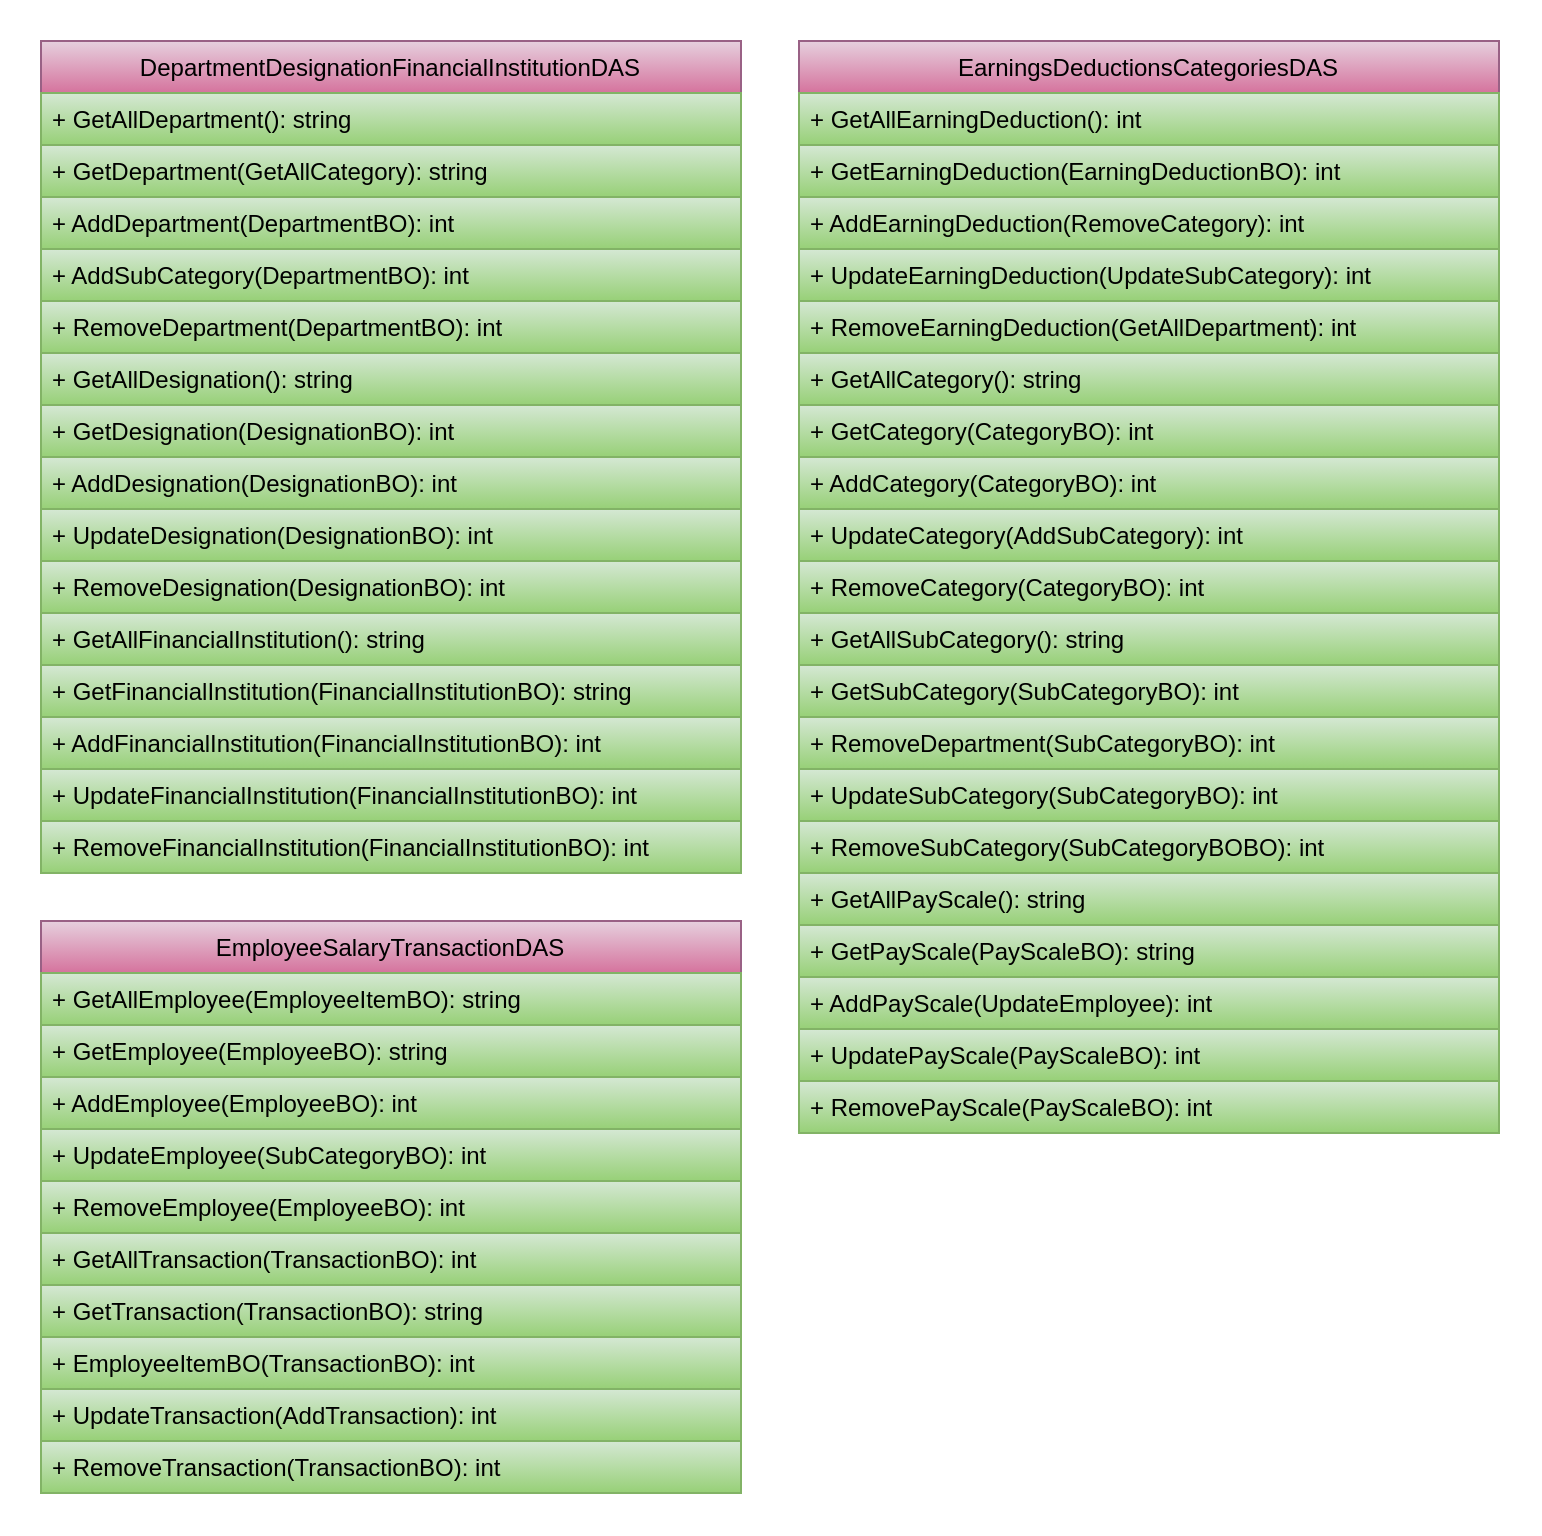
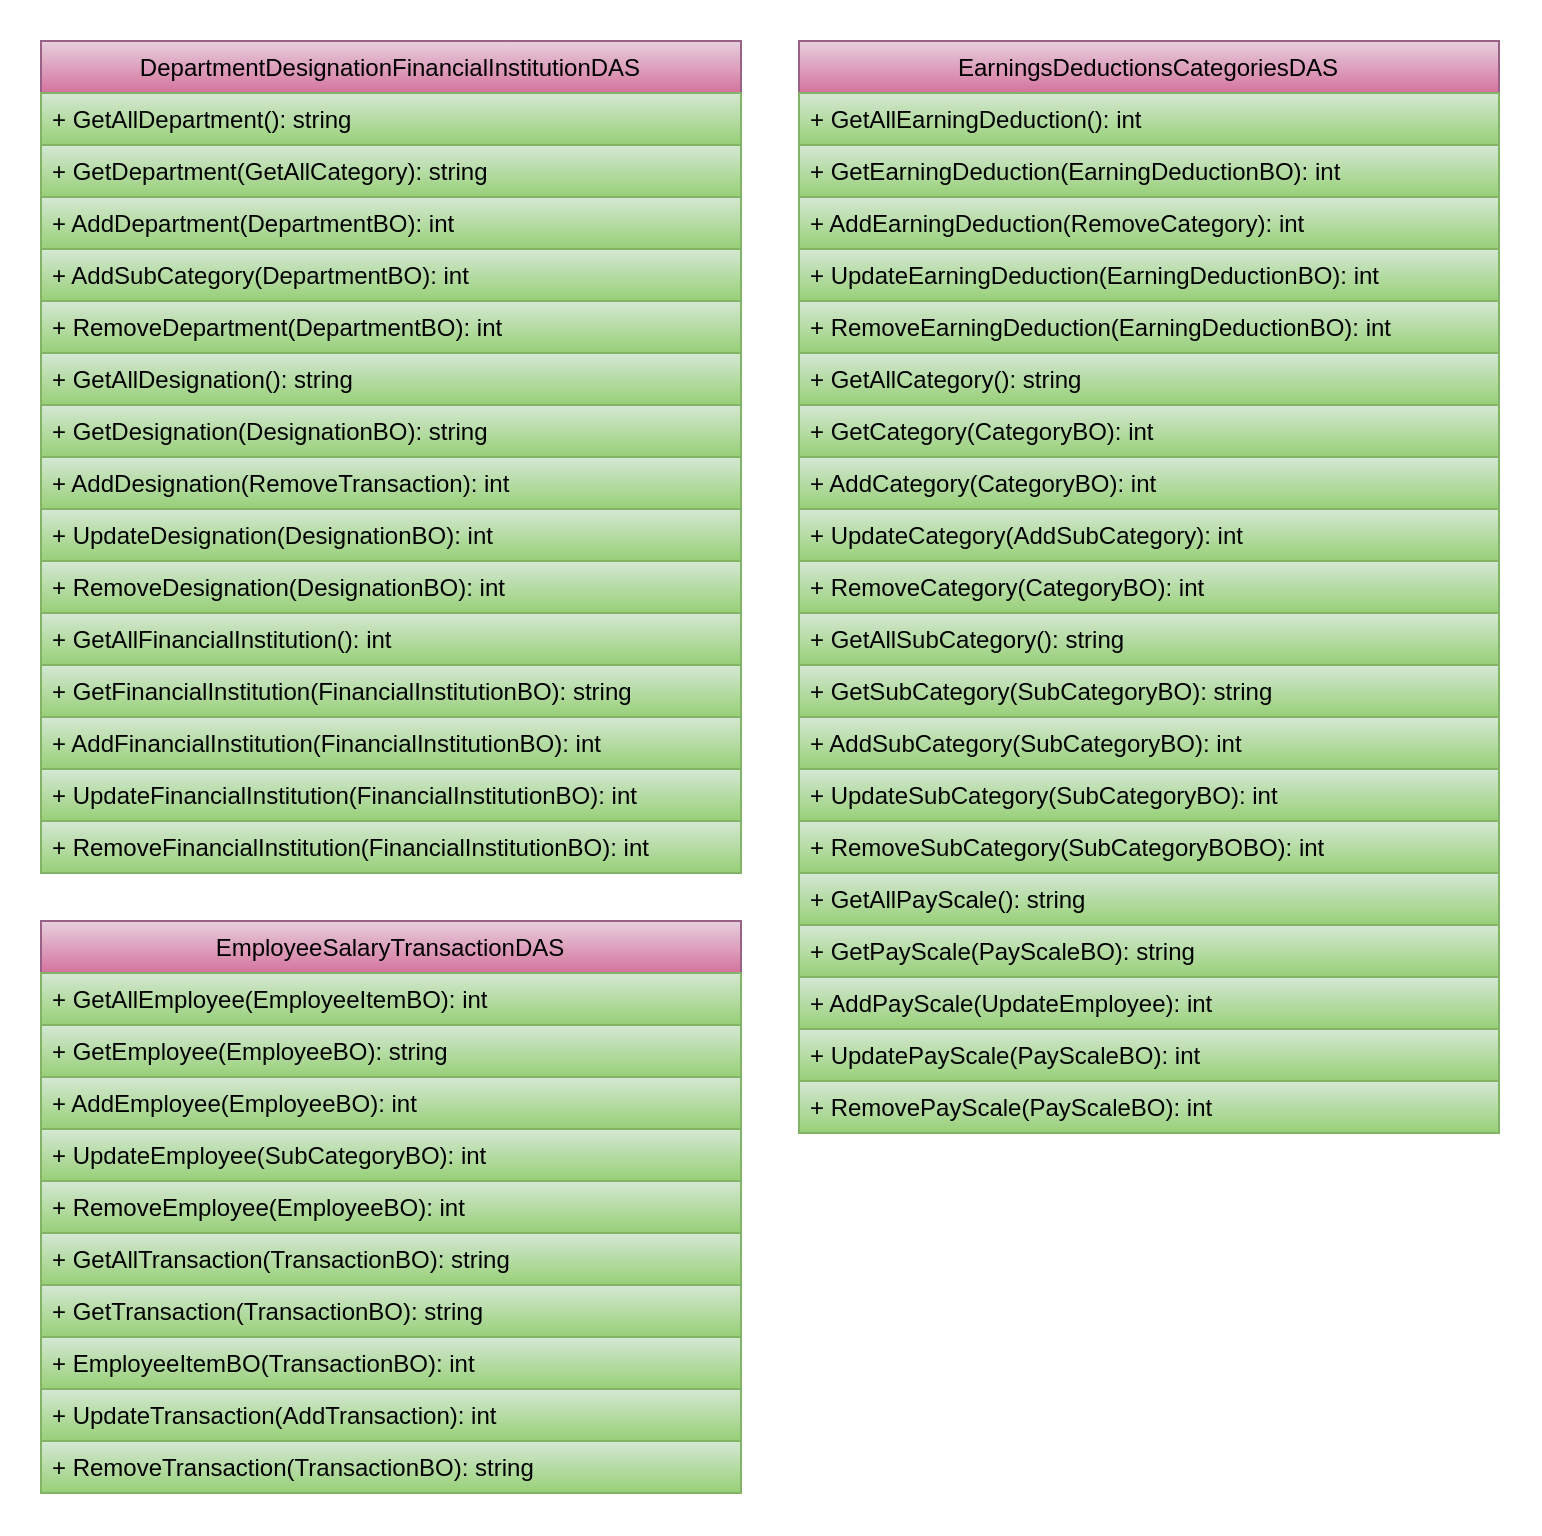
node "+ UpdateEarningDeduction(UpdateSubCategory): int": label "+ UpdateEarningDeduction(UpdateSubCategory): int" -> "+ UpdateEarningDeduction(EarningDeductionBO): int"
node "+ RemoveEarningDeduction(GetAllDepartment): int": label "+ RemoveEarningDeduction(GetAllDepartment): int" -> "+ RemoveEarningDeduction(EarningDeductionBO): int"
node "+ GetDesignation(DesignationBO): int": label "+ GetDesignation(DesignationBO): int" -> "+ GetDesignation(DesignationBO): string"
node "+ AddDesignation(DesignationBO): int": label "+ AddDesignation(DesignationBO): int" -> "+ AddDesignation(RemoveTransaction): int"
node "+ GetAllFinancialInstitution(): string": label "+ GetAllFinancialInstitution(): string" -> "+ GetAllFinancialInstitution(): int"
node "+ GetSubCategory(SubCategoryBO): int": label "+ GetSubCategory(SubCategoryBO): int" -> "+ GetSubCategory(SubCategoryBO): string"
node "+ RemoveDepartment(SubCategoryBO): int": label "+ RemoveDepartment(SubCategoryBO): int" -> "+ AddSubCategory(SubCategoryBO): int"
node "+ GetAllEmployee(EmployeeItemBO): string": label "+ GetAllEmployee(EmployeeItemBO): string" -> "+ GetAllEmployee(EmployeeItemBO): int"
node "+ GetAllTransaction(TransactionBO): int": label "+ GetAllTransaction(TransactionBO): int" -> "+ GetAllTransaction(TransactionBO): string"
node "+ RemoveTransaction(TransactionBO): int": label "+ RemoveTransaction(TransactionBO): int" -> "+ RemoveTransaction(TransactionBO): string"
